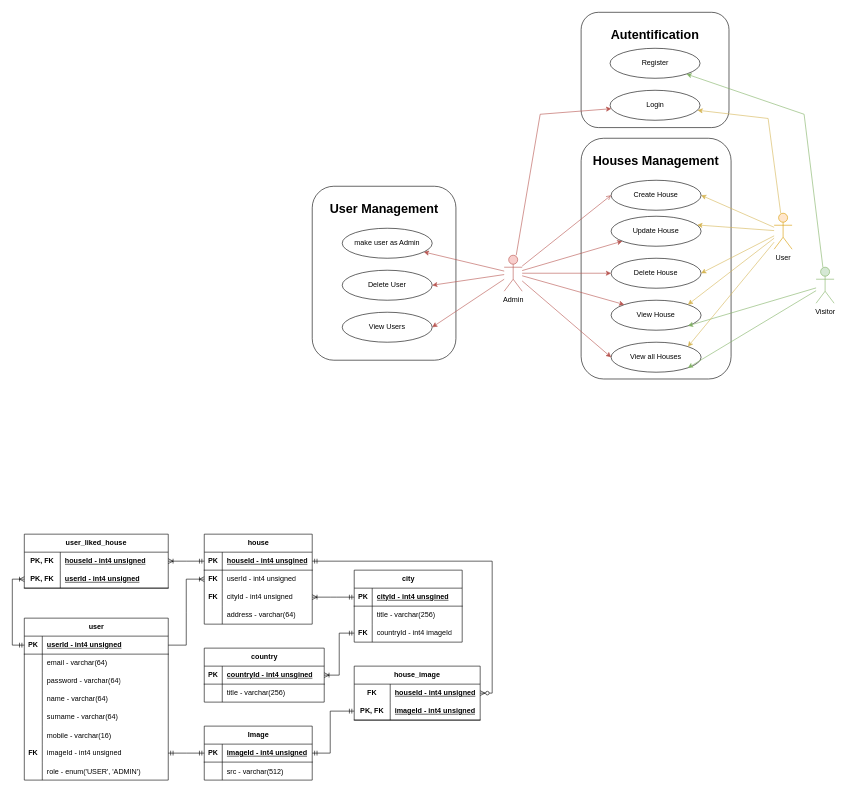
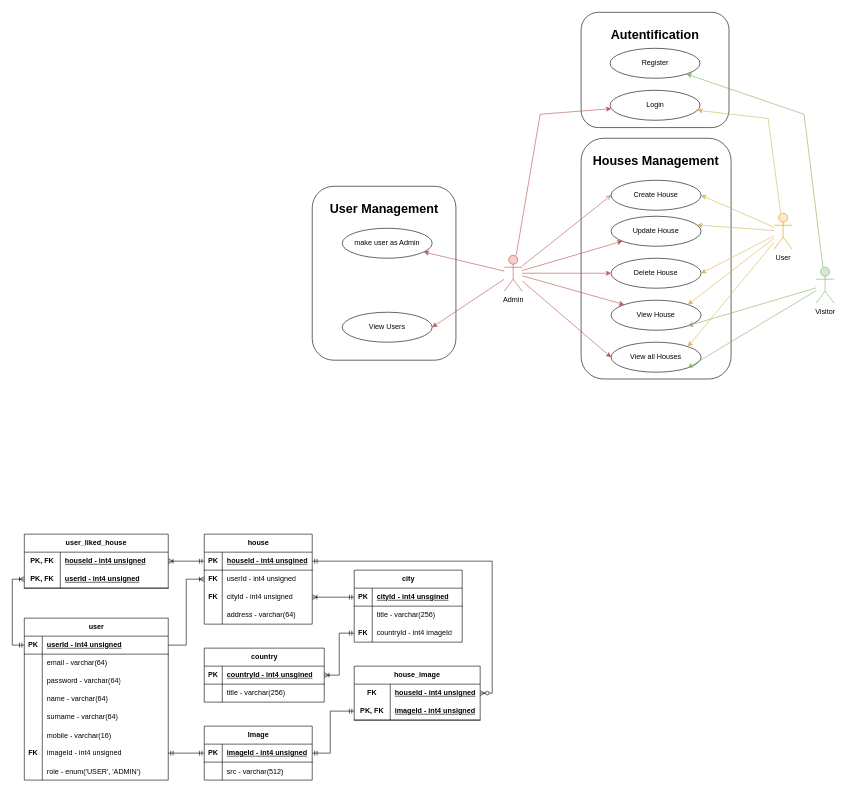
edge "Admin" -> "Delete User": removed
node "Delete User": removed
